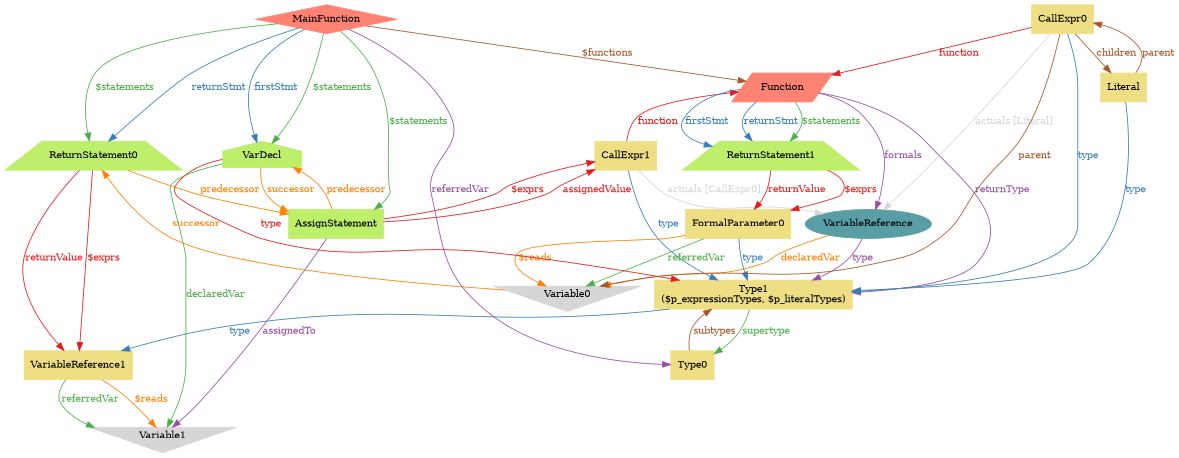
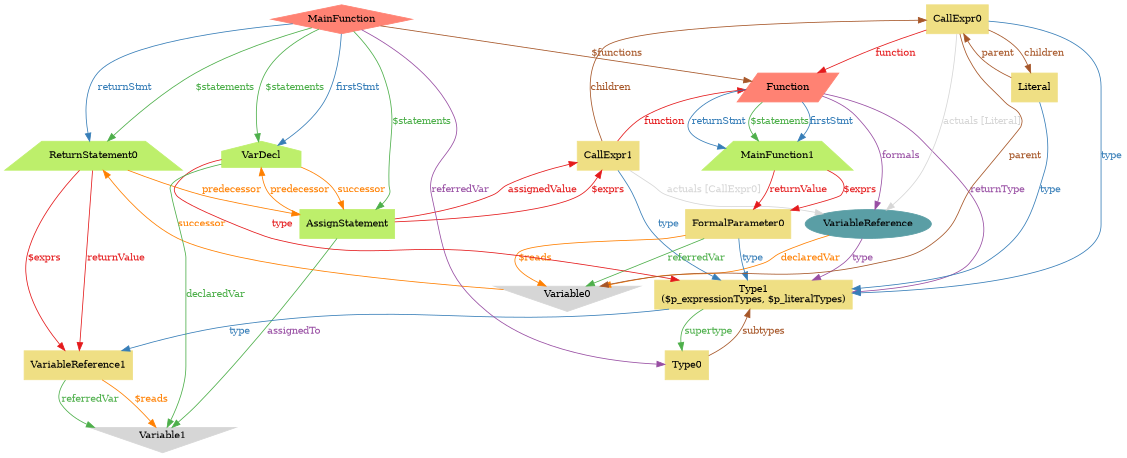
edge "CallExpr1" -> "CallExpr0": added, label "children"
node "ReturnStatement1": label "ReturnStatement1" -> "MainFunction1"
edge "AssignStatement" -> "Variable1": color #984ea3 -> #4daf4a
